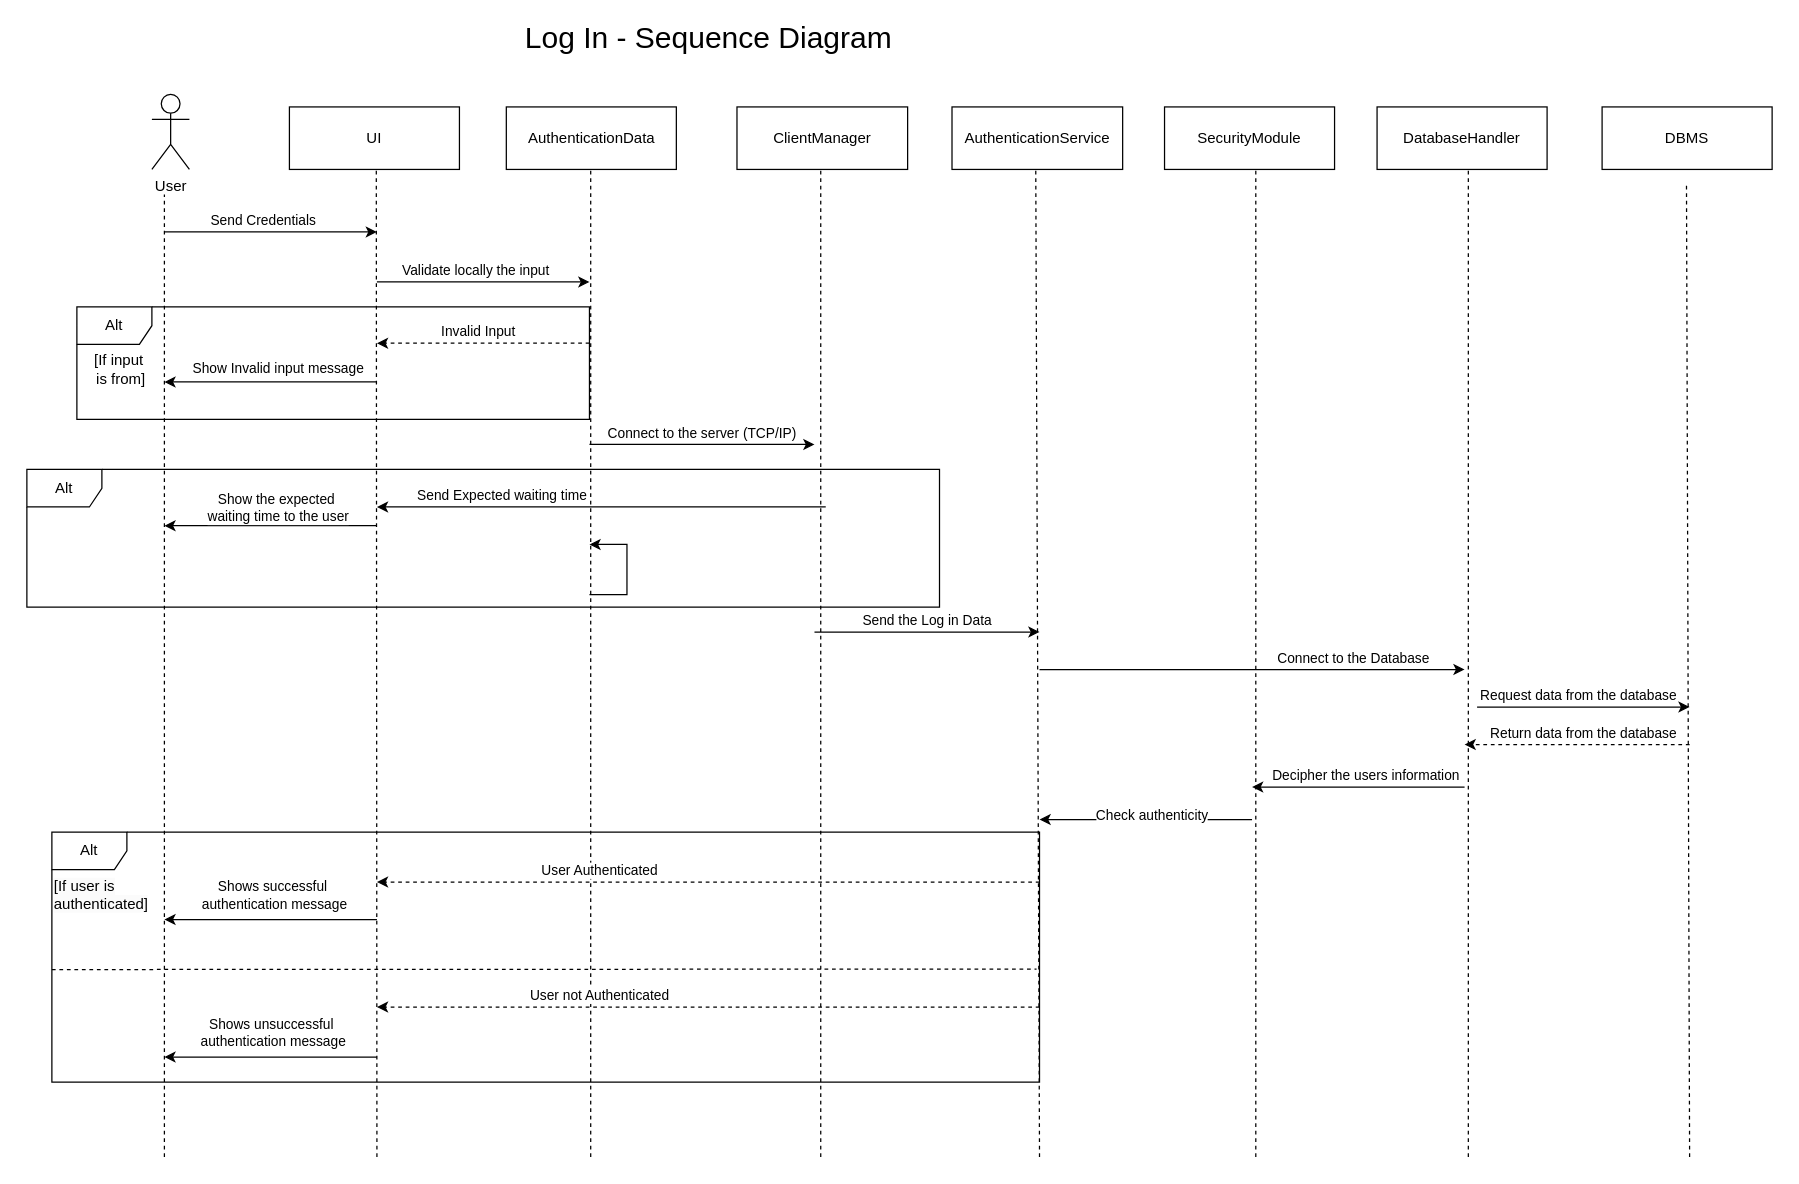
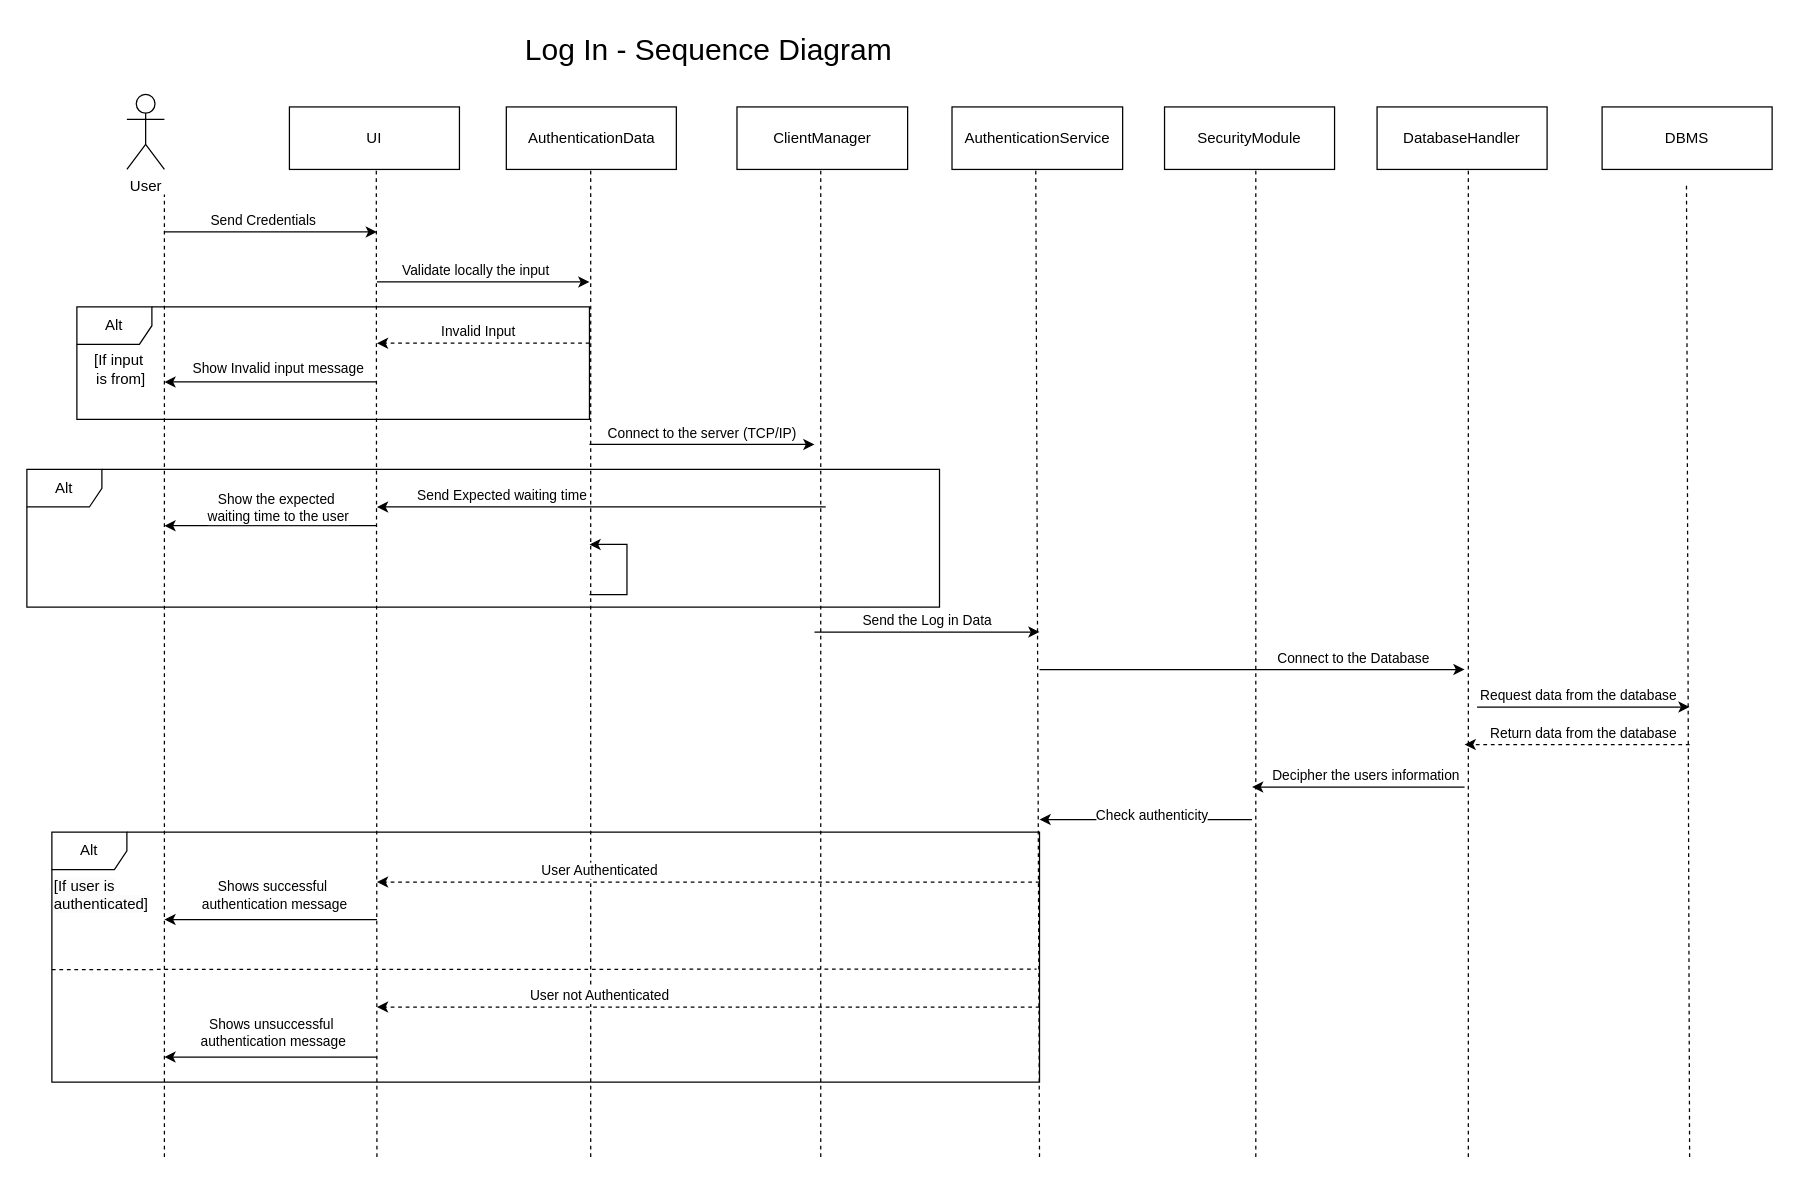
node "Log In - Sequence Diagram": moved (708, 38) -> (708, 51)
node "User": moved (171, 132) -> (146, 132)
